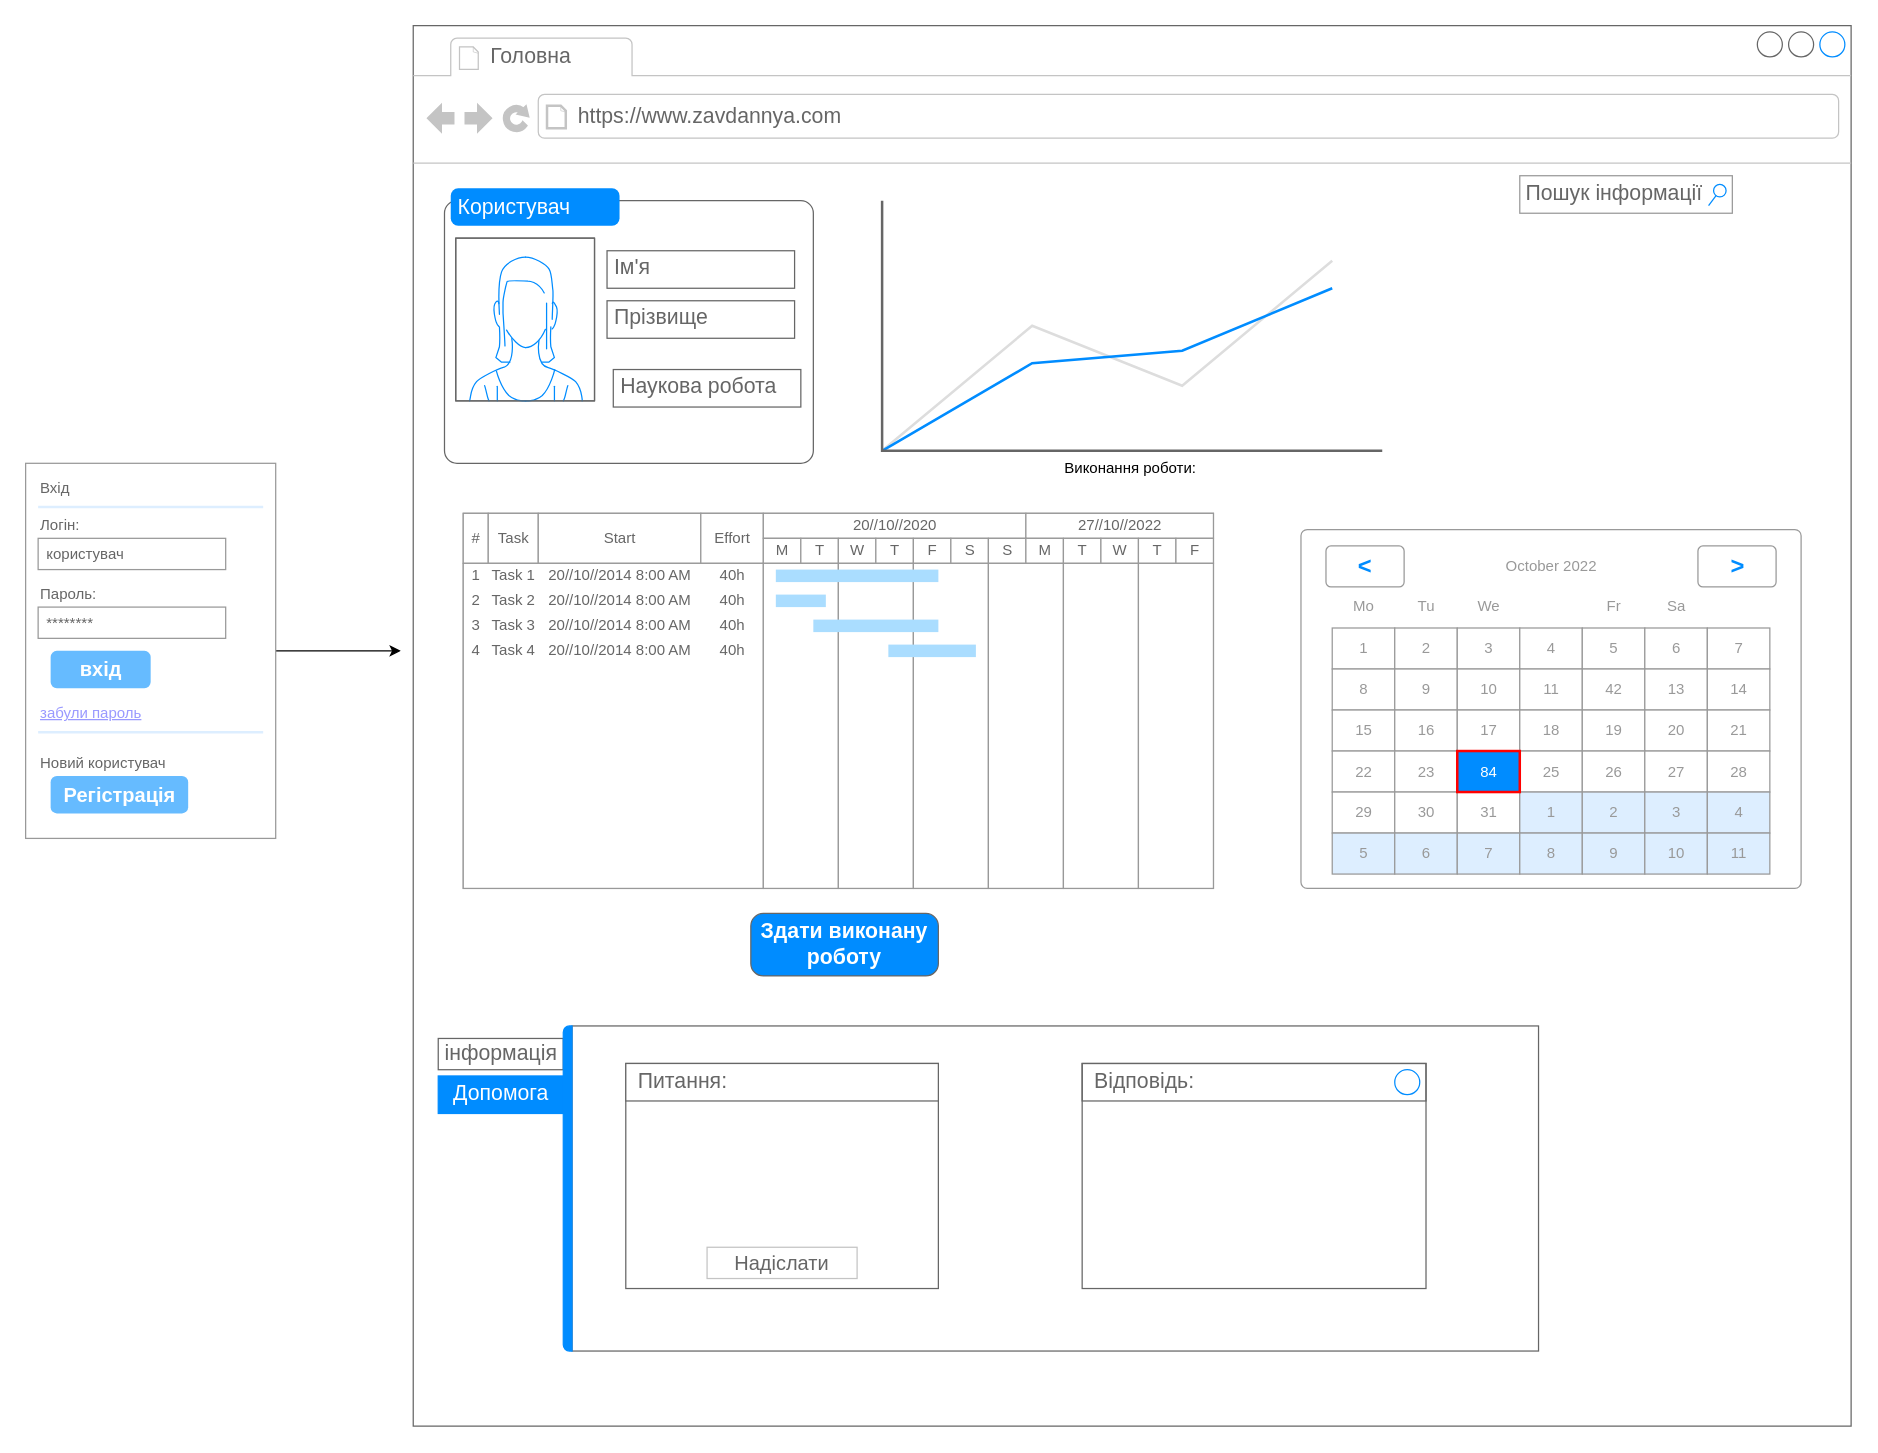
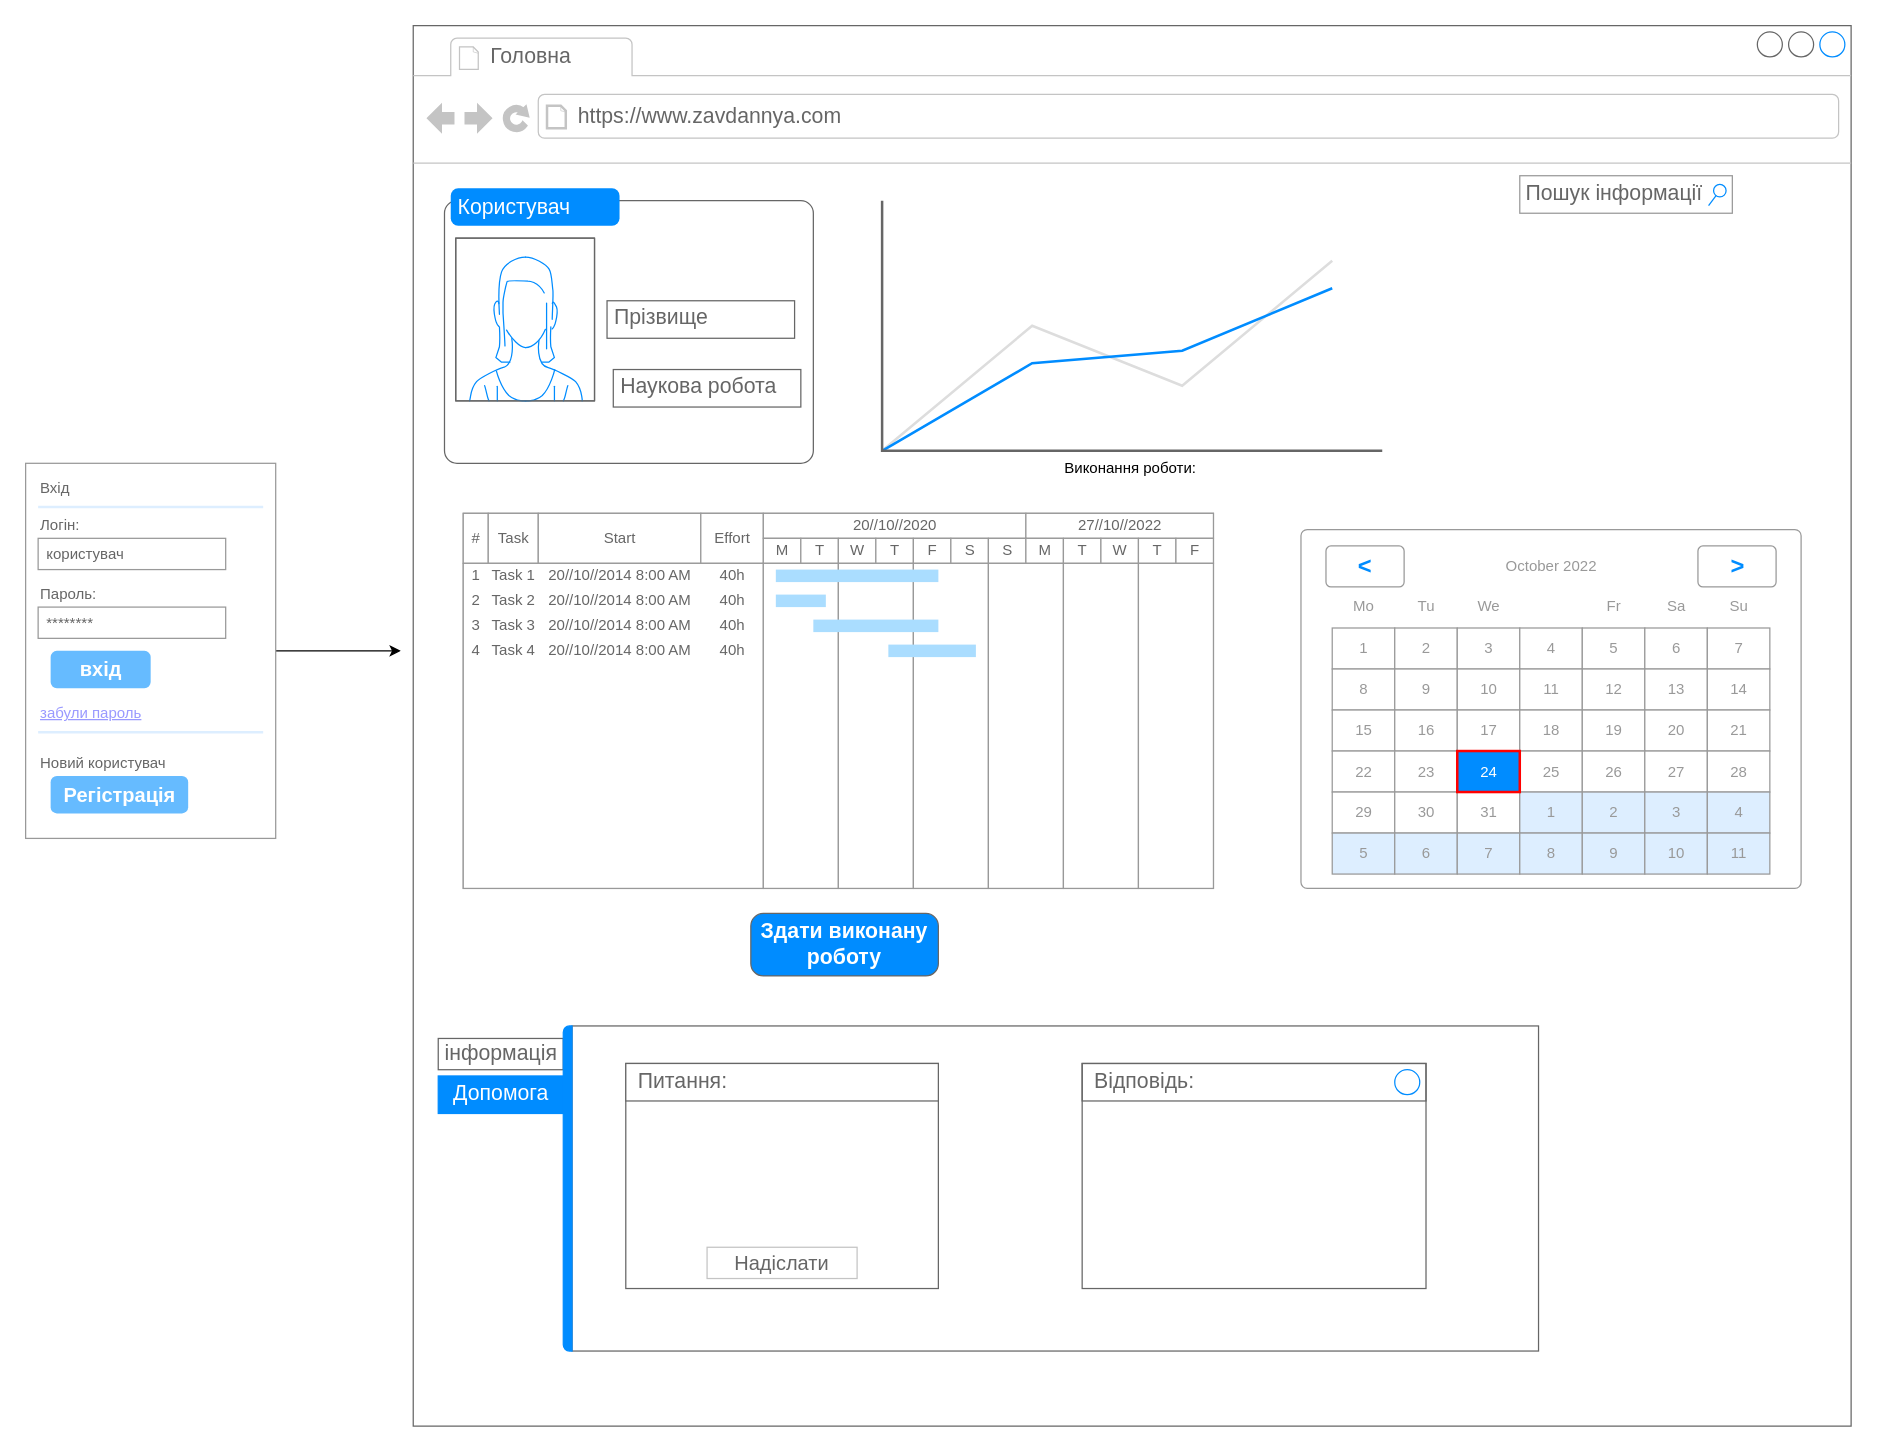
node "Ім'я": removed
node "Su": added
node "42": label "42" -> "12"
node "84": label "84" -> "24"
